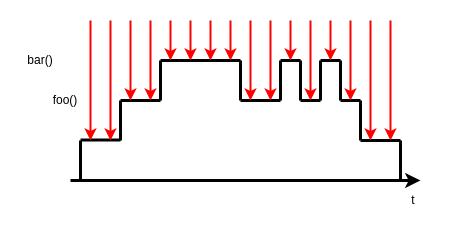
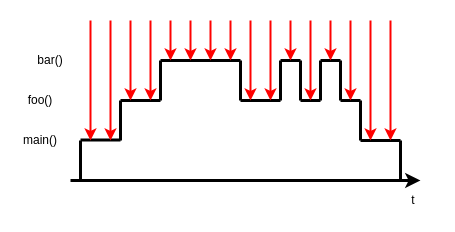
node "bar()": moved (41, 61) -> (51, 61)
node "foo()": moved (66, 101) -> (41, 101)
node "main()": added
